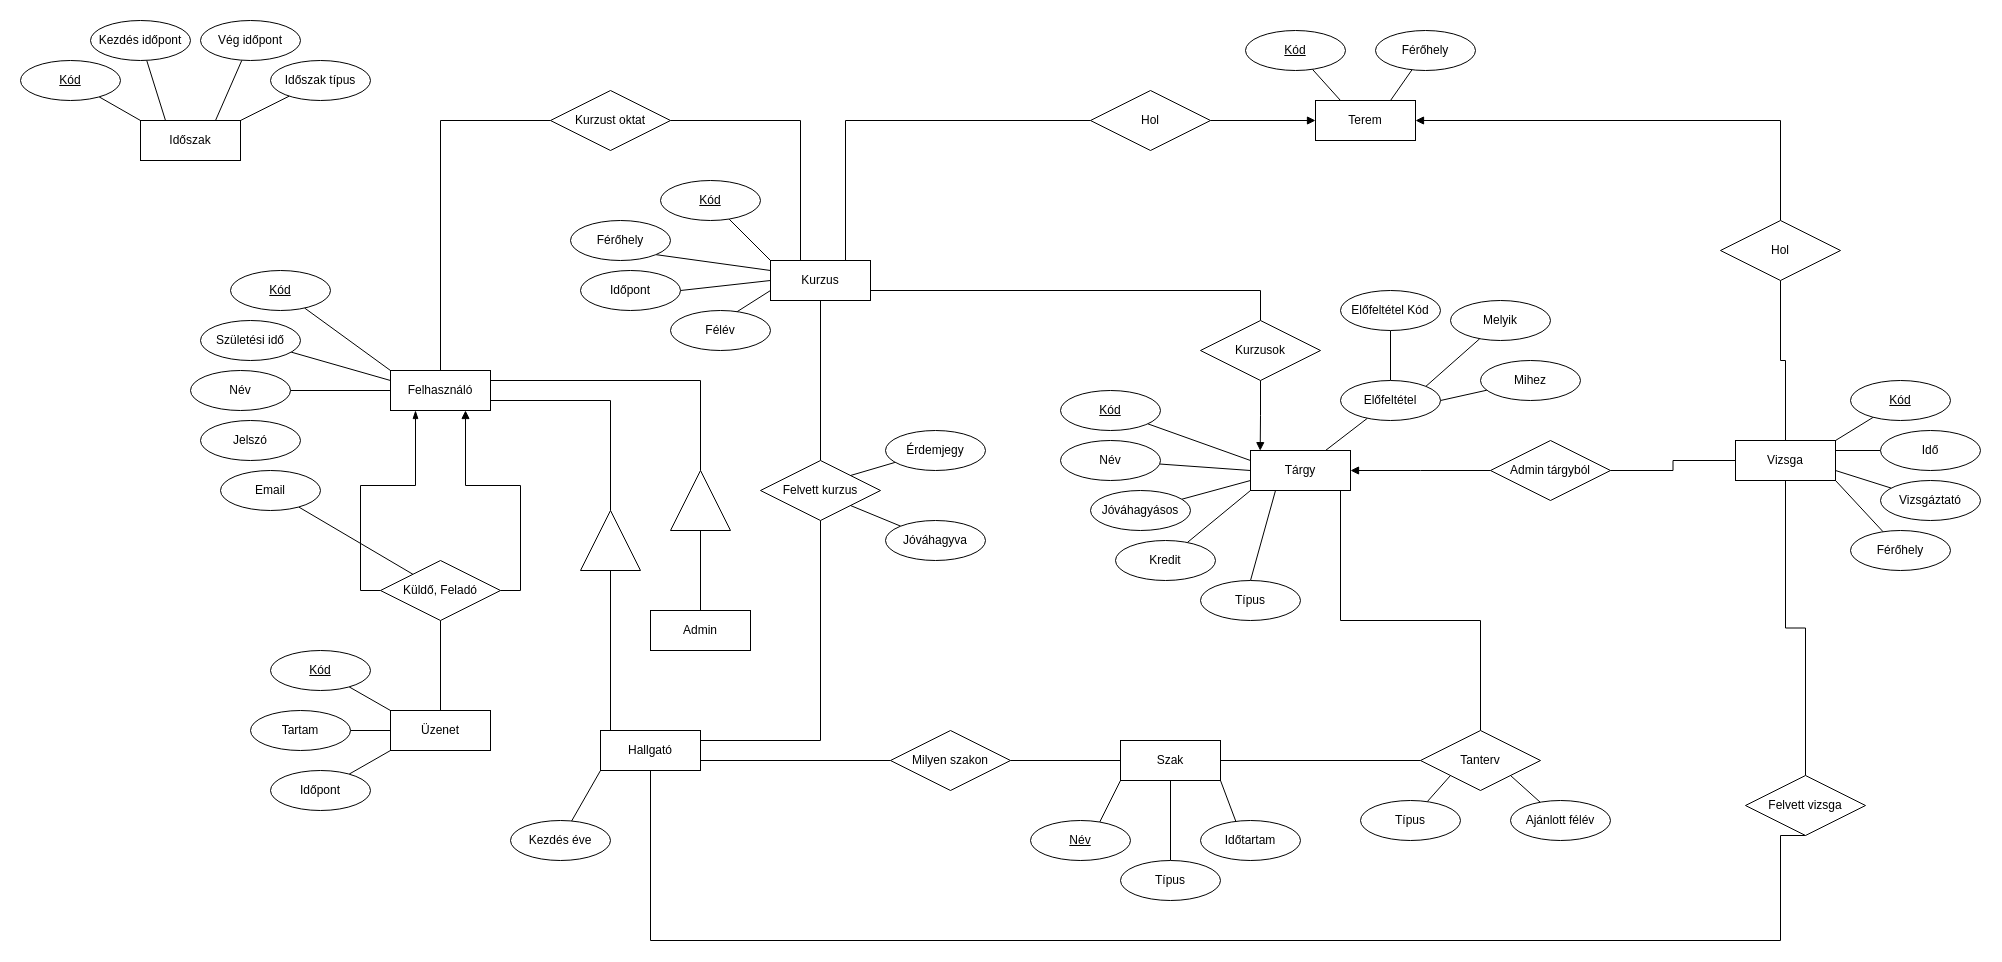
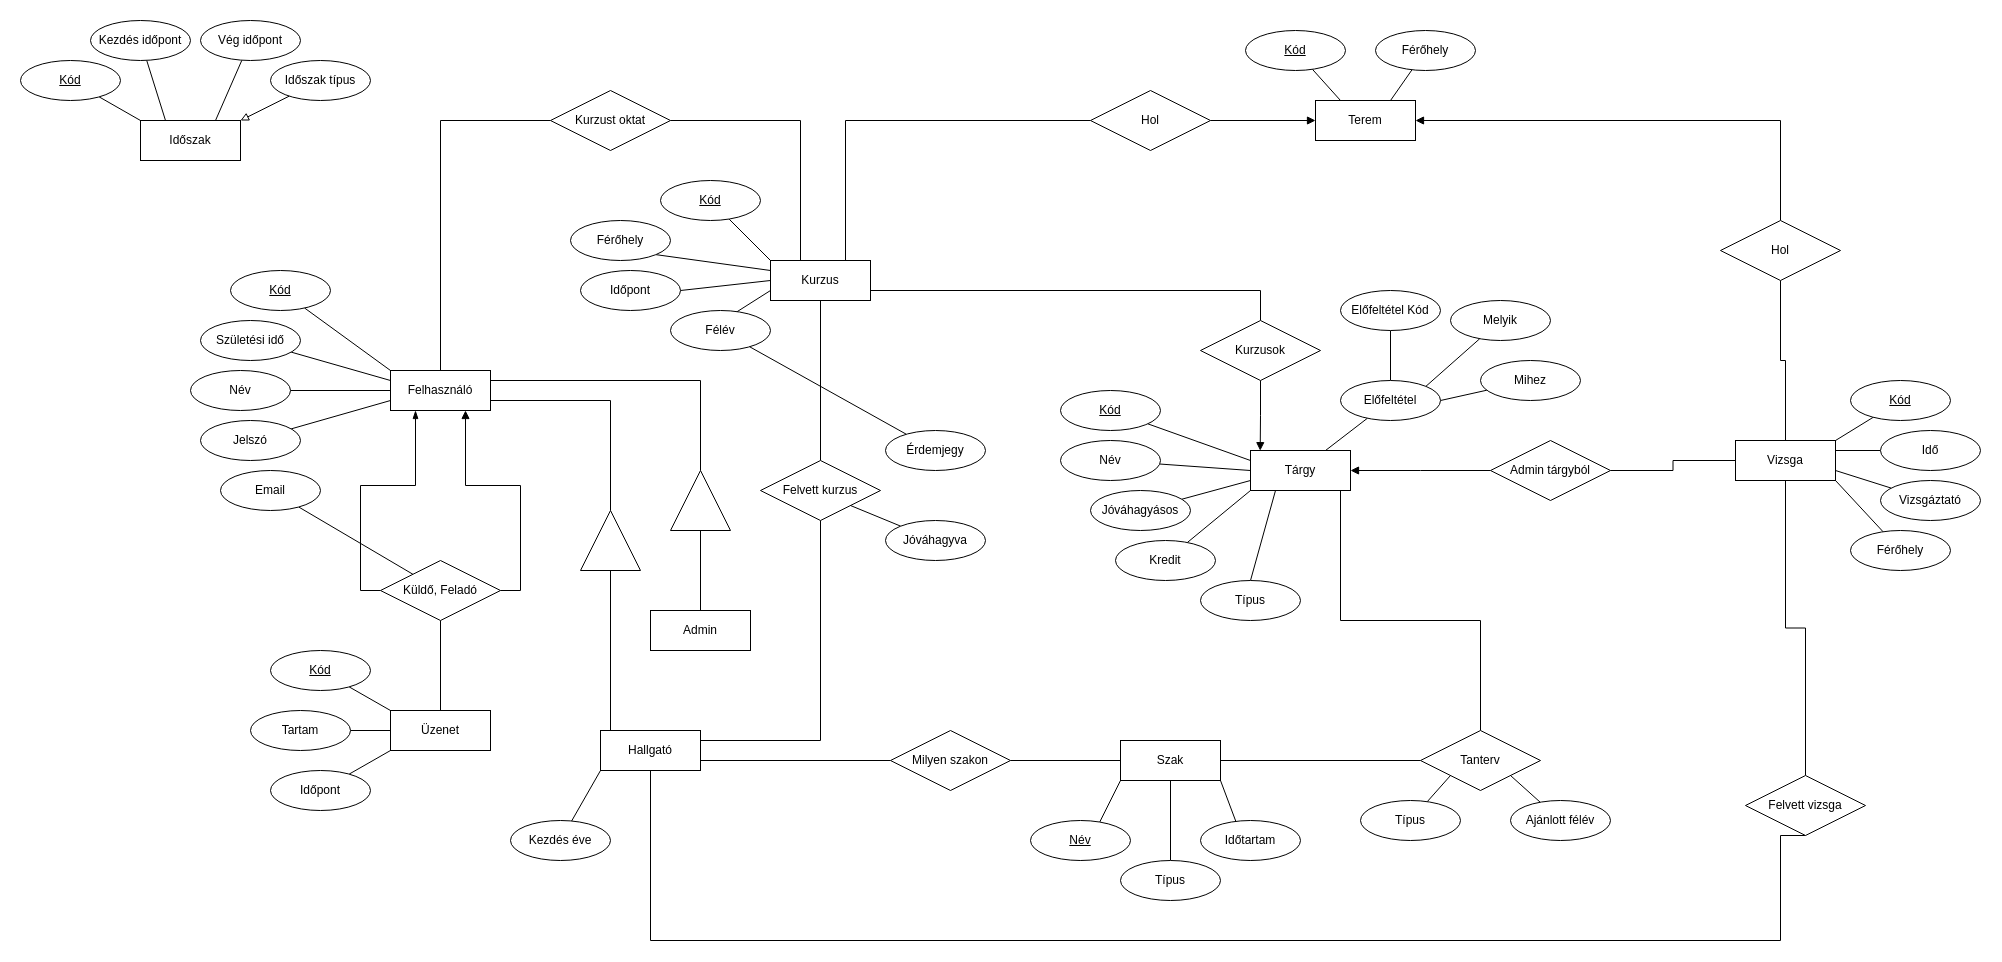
edge "Időszak típus" -- "Időszak": arrowhead none -> block
edge "Felhasználó" -- "Jelszó": added
edge "Érdemjegy" -- "Felvett kurzus": now "Érdemjegy" -- "Félév"
